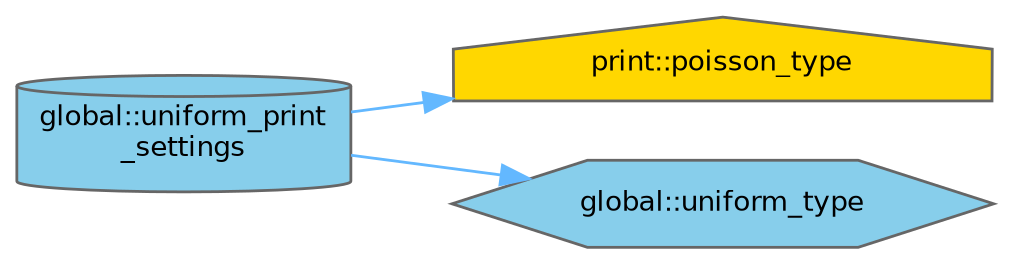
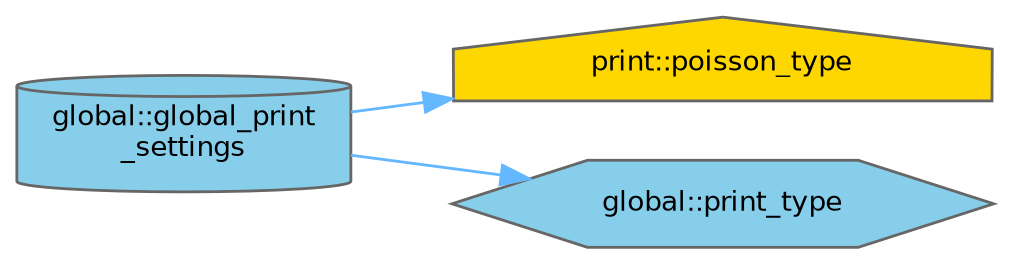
node "global::uniform_print _settings": label "global::uniform_print _settings" -> "global::global_print _settings"
node "global::uniform_type": label "global::uniform_type" -> "global::print_type"
